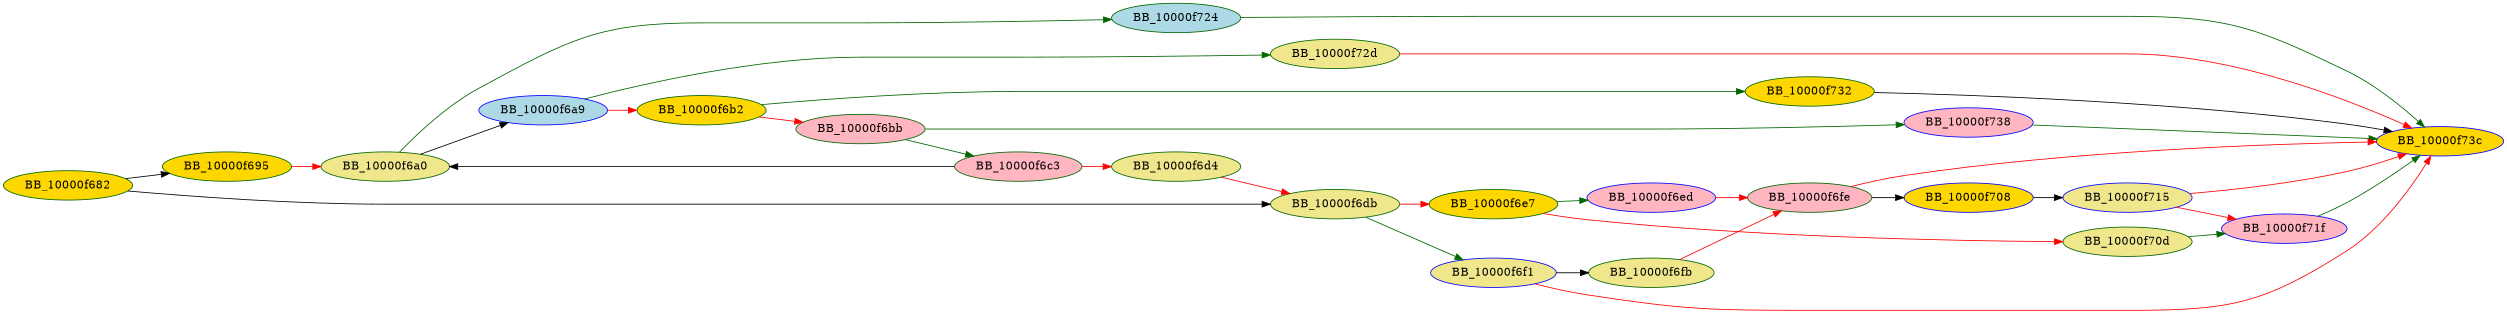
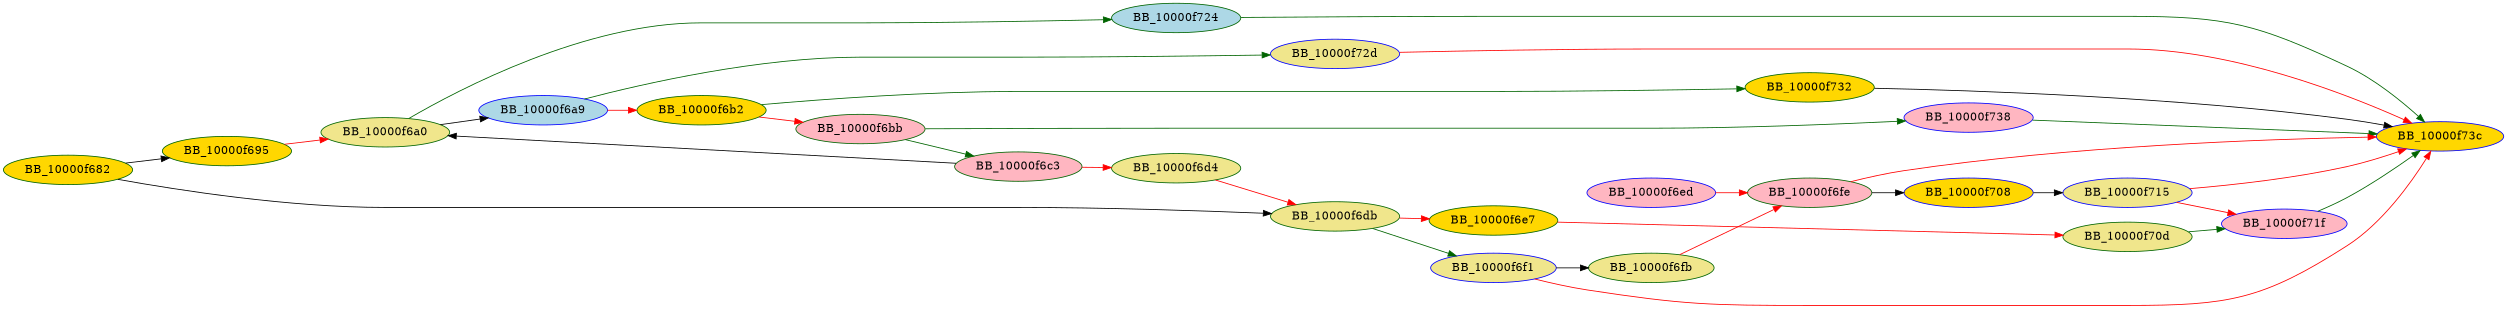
node "BB_10000f72d": color darkgreen -> blue
edge "BB_10000f6e7" -> "BB_10000f6ed": removed
